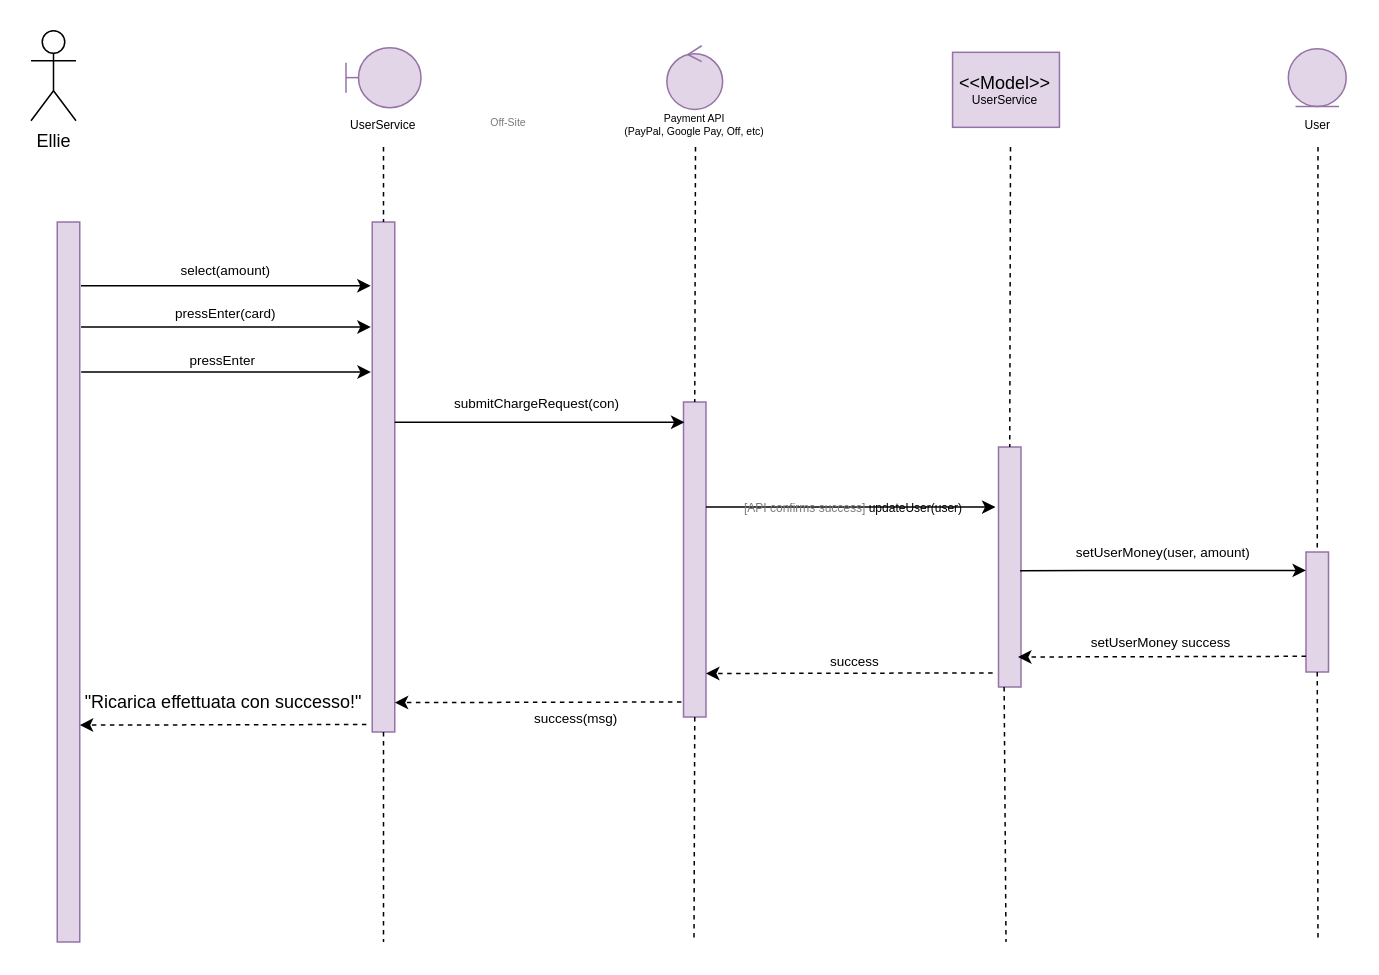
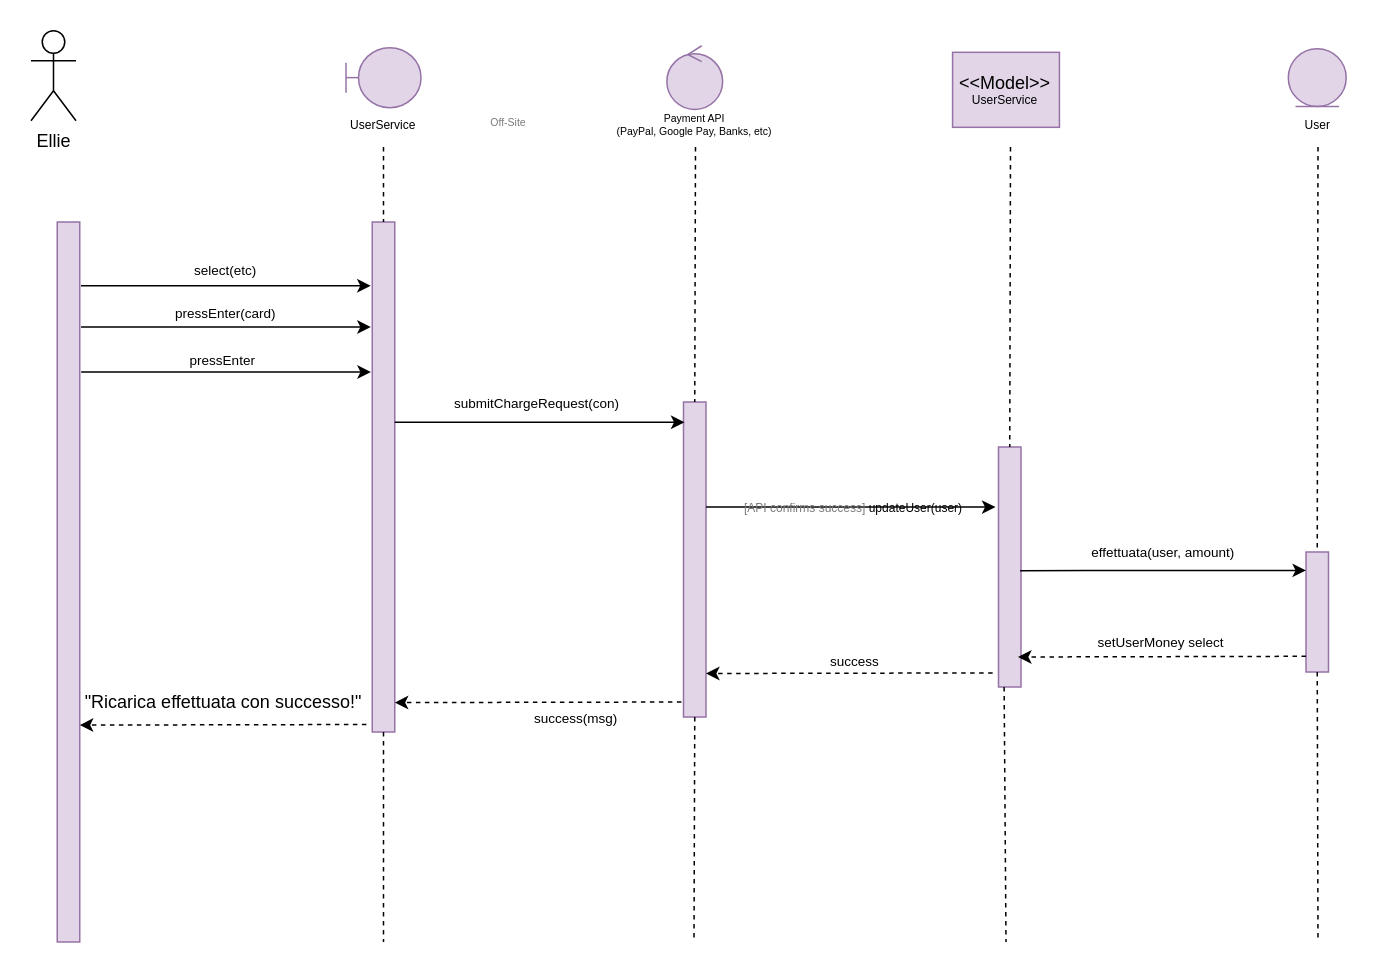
node "Payment API (PayPal, Google Pay, Off, etc)": label "Payment API (PayPal, Google Pay, Off, etc)" -> "Payment API (PayPal, Google Pay, Banks, etc)"
node "select(amount)": label "select(amount)" -> "select(etc)"
node "setUserMoney(user, amount)": label "setUserMoney(user, amount)" -> "effettuata(user, amount)"
node "setUserMoney success": label "setUserMoney success" -> "setUserMoney select"
